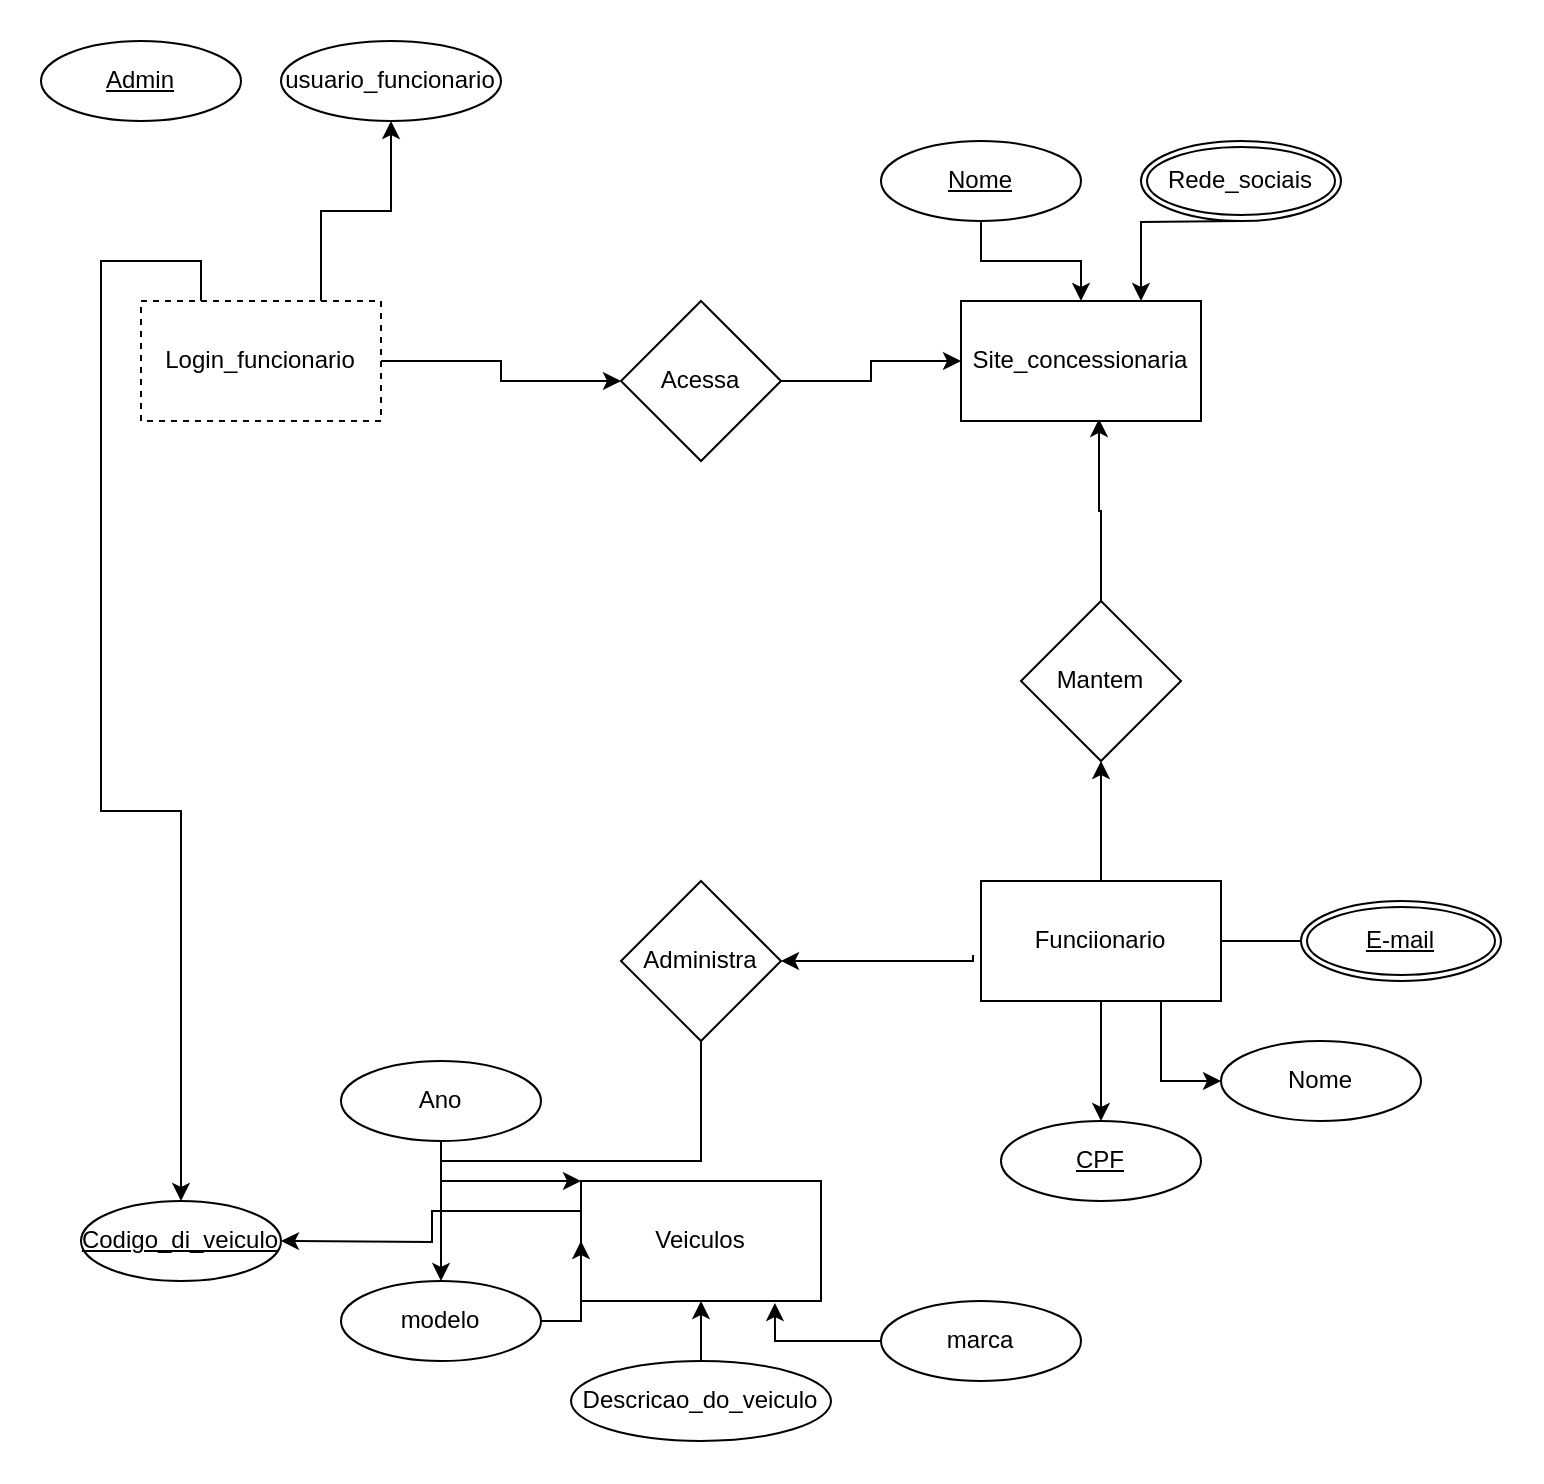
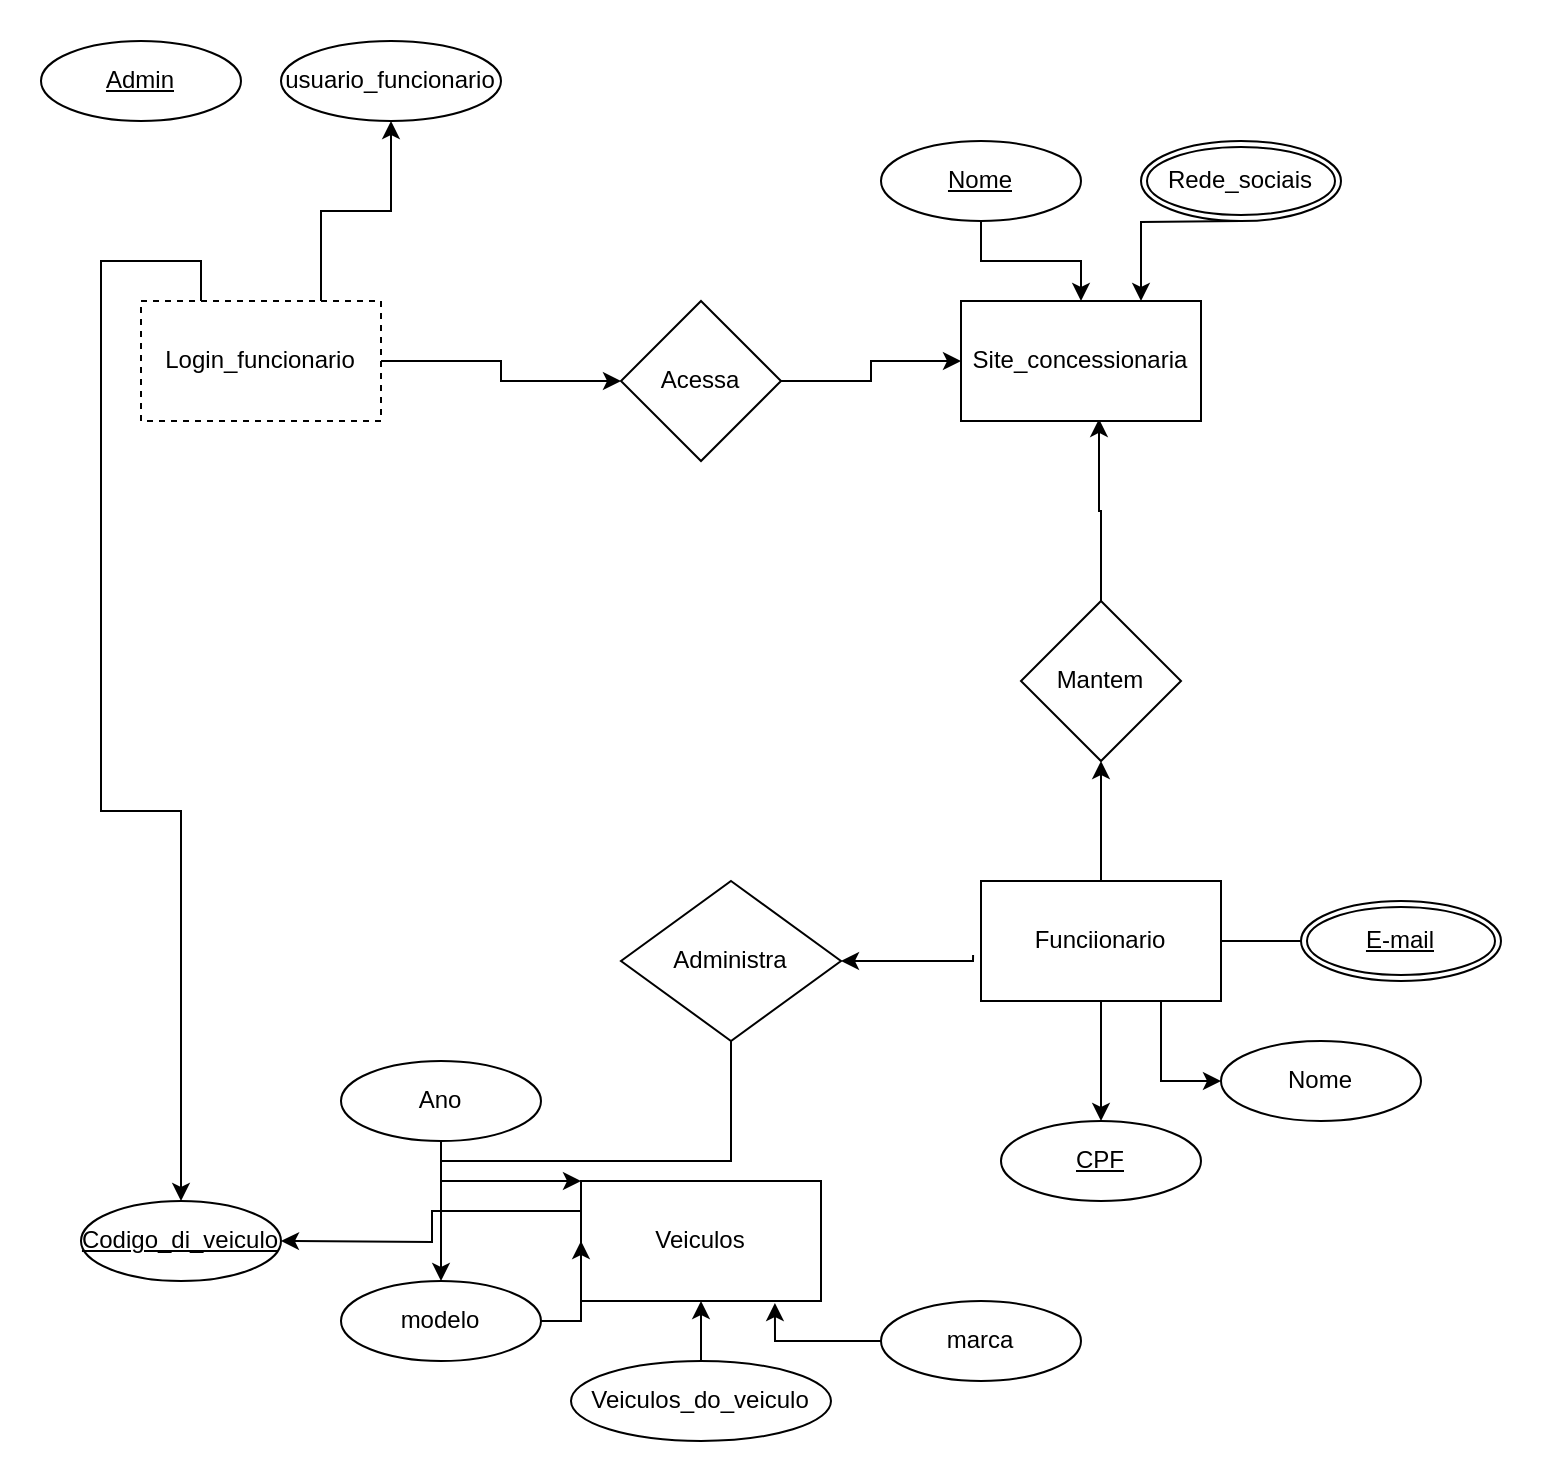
node "Administra": size 160x160 -> 220x160
node "Descricao_do_veiculo": label "Descricao_do_veiculo" -> "Veiculos_do_veiculo"
